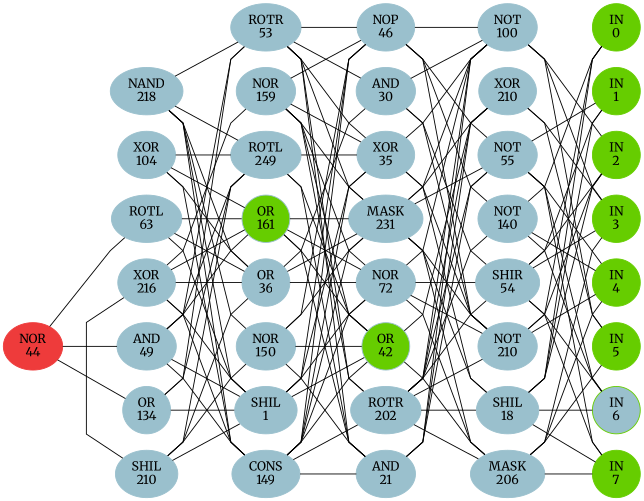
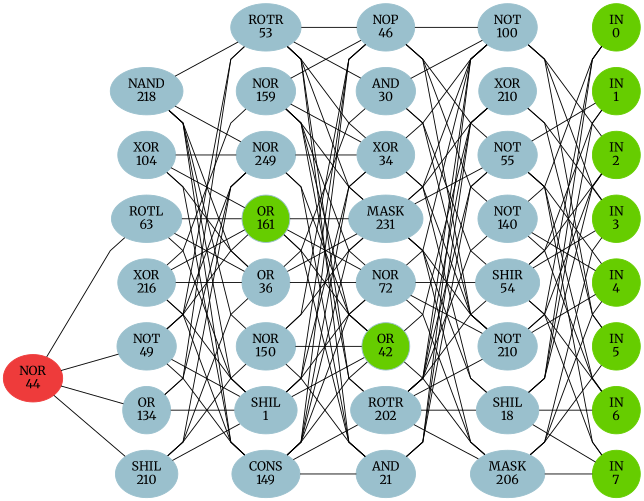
node "ROTL 249": label "ROTL 249" -> "NOR 249"
node "XOR 35": label "XOR 35" -> "XOR 34"
node "AND 49": label "AND 49" -> "NOT 49"
edge "XOR 216" -- "SHIL 210": now "NOR 44" -- "SHIL 210"
node "IN 6": fillcolor lightblue3 -> chartreuse3
